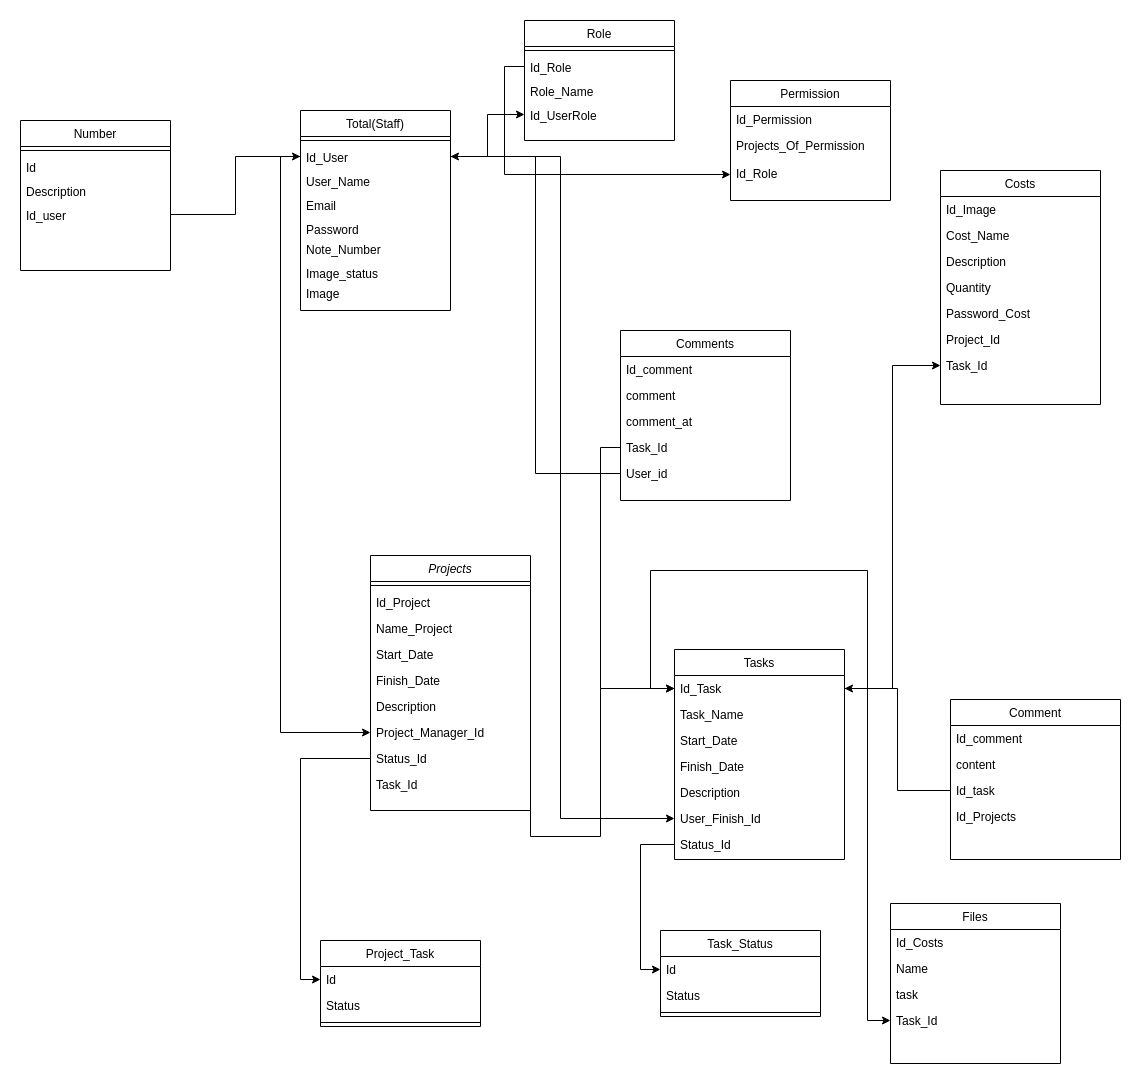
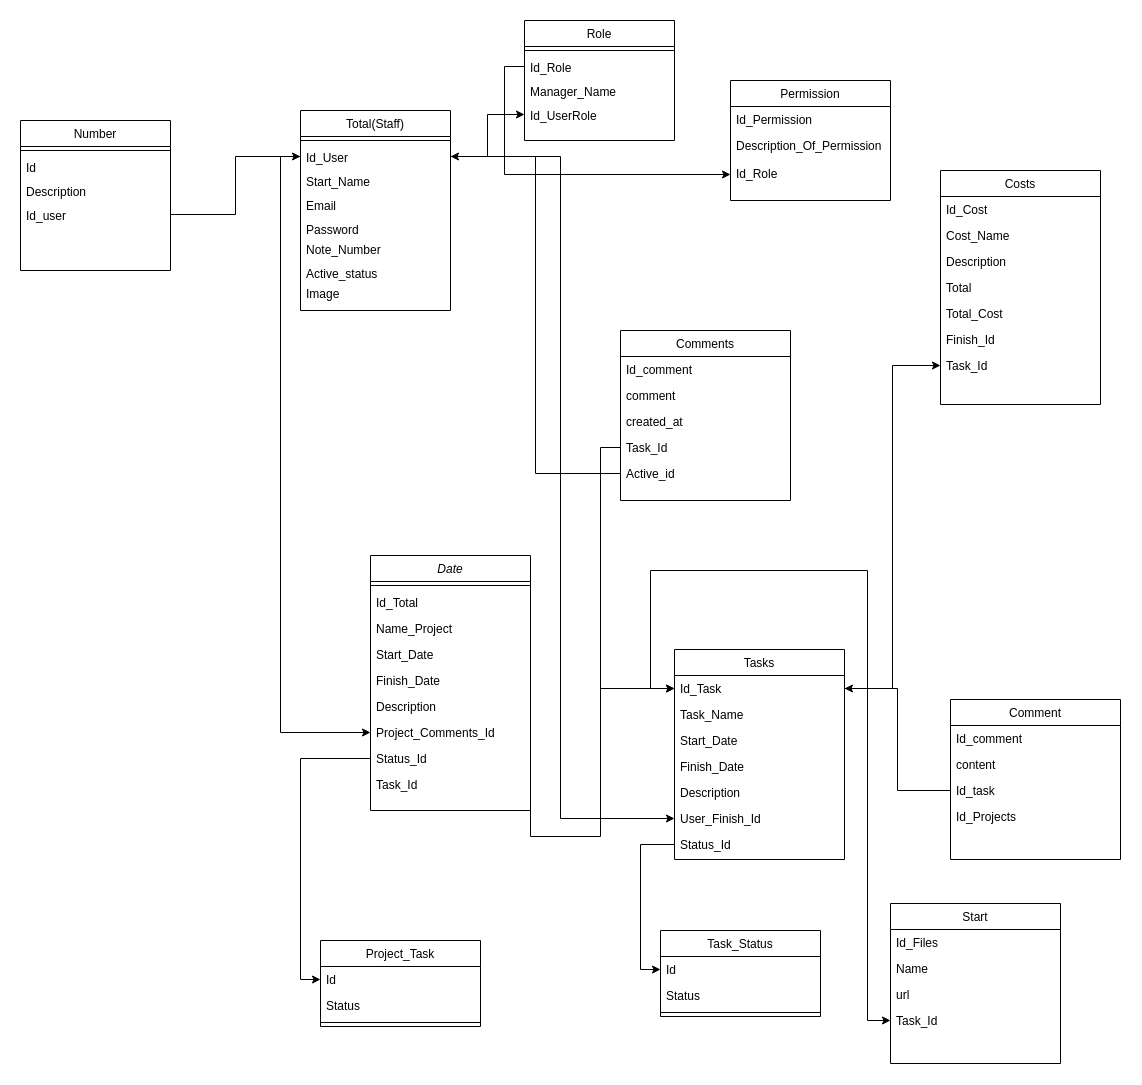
node "Role_Name": label "Role_Name" -> "Manager_Name"
node "Projects_Of_Permission": label "Projects_Of_Permission" -> "Description_Of_Permission"
node "User_Name": label "User_Name" -> "Start_Name"
node "Id_Image": label "Id_Image" -> "Id_Cost"
node "Image_status": label "Image_status" -> "Active_status"
node "Quantity": label "Quantity" -> "Total"
node "Password_Cost": label "Password_Cost" -> "Total_Cost"
node "Project_Id": label "Project_Id" -> "Finish_Id"
node "comment_at": label "comment_at" -> "created_at"
node "User_id": label "User_id" -> "Active_id"
node "Projects": label "Projects" -> "Date"
node "Id_Project": label "Id_Project" -> "Id_Total"
node "Project_Manager_Id": label "Project_Manager_Id" -> "Project_Comments_Id"
node "Files": label "Files" -> "Start"
node "Id_Costs": label "Id_Costs" -> "Id_Files"
node "task": label "task" -> "url"
